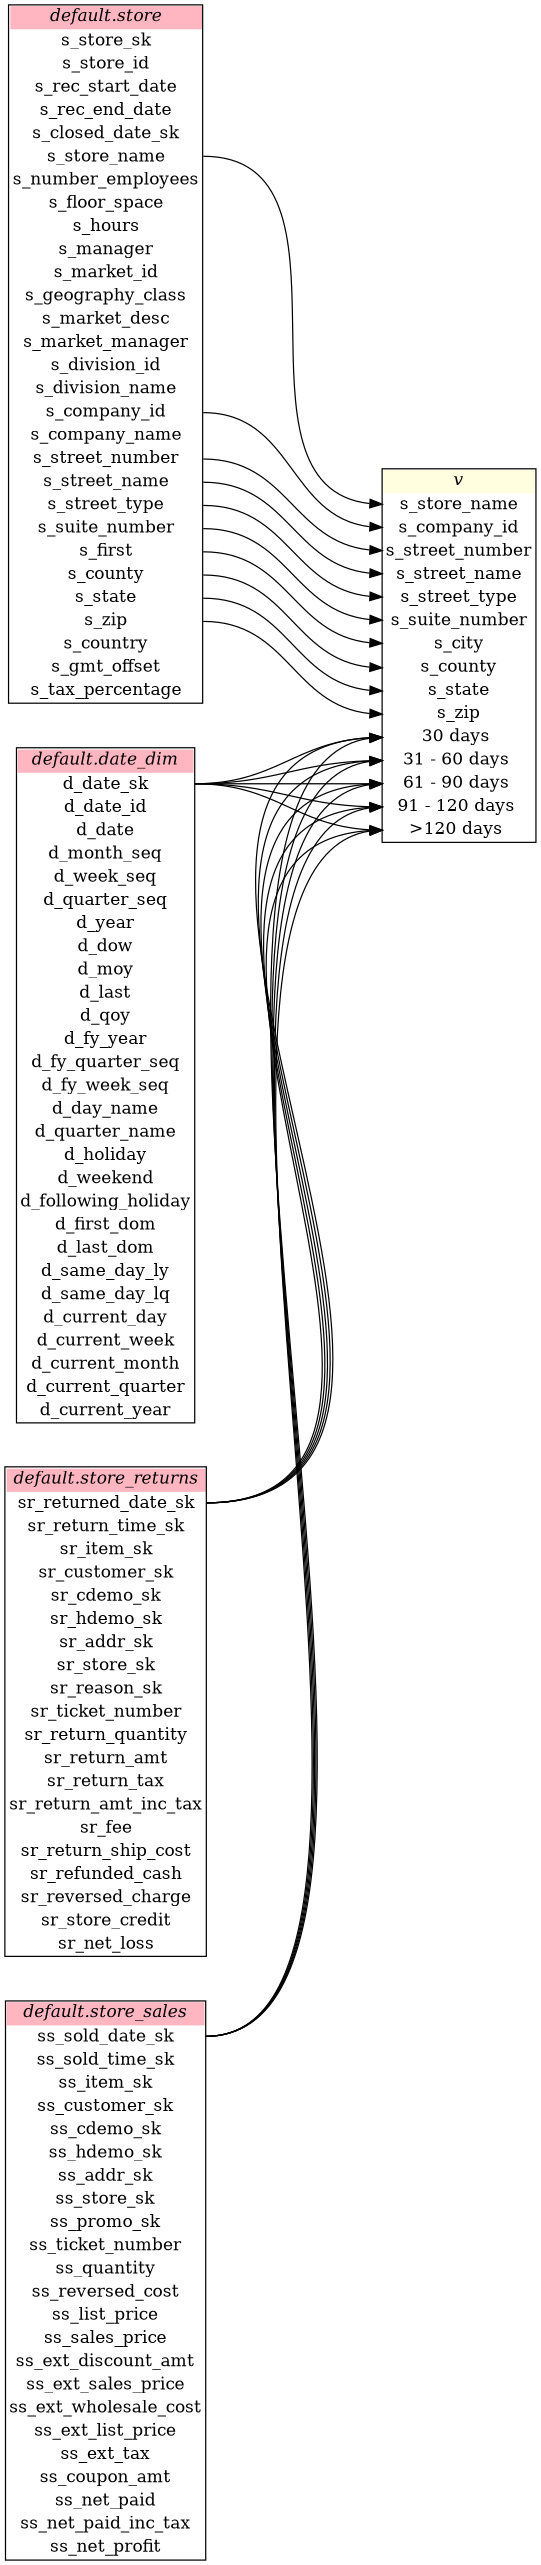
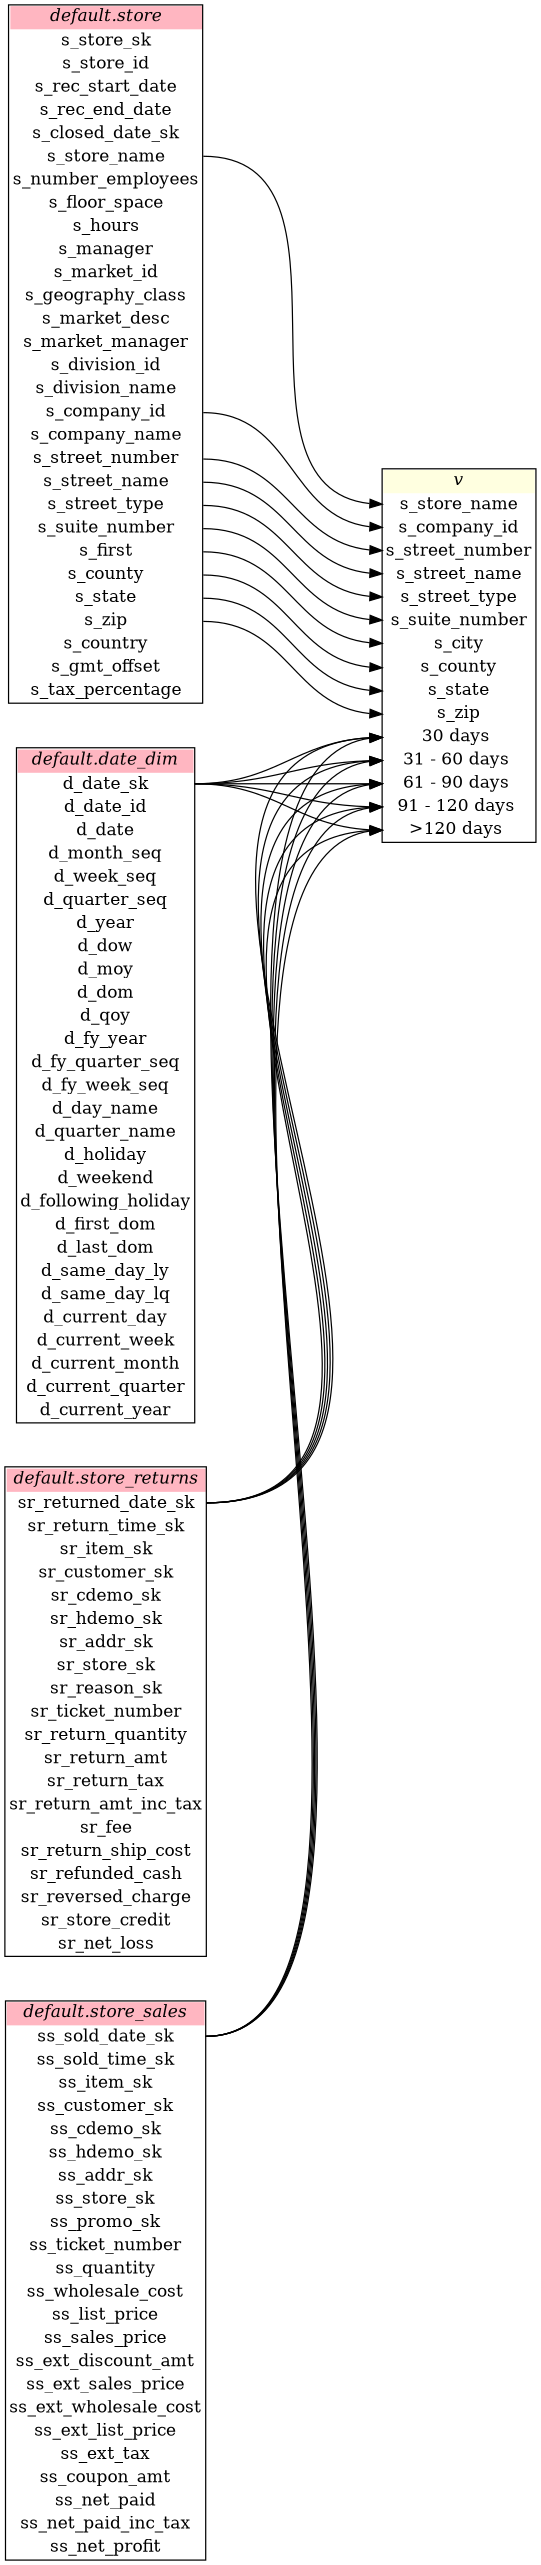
node "default.date_dim": text "d_last" -> "d_dom"
node "default.store_sales": text "ss_reversed_cost" -> "ss_wholesale_cost"
